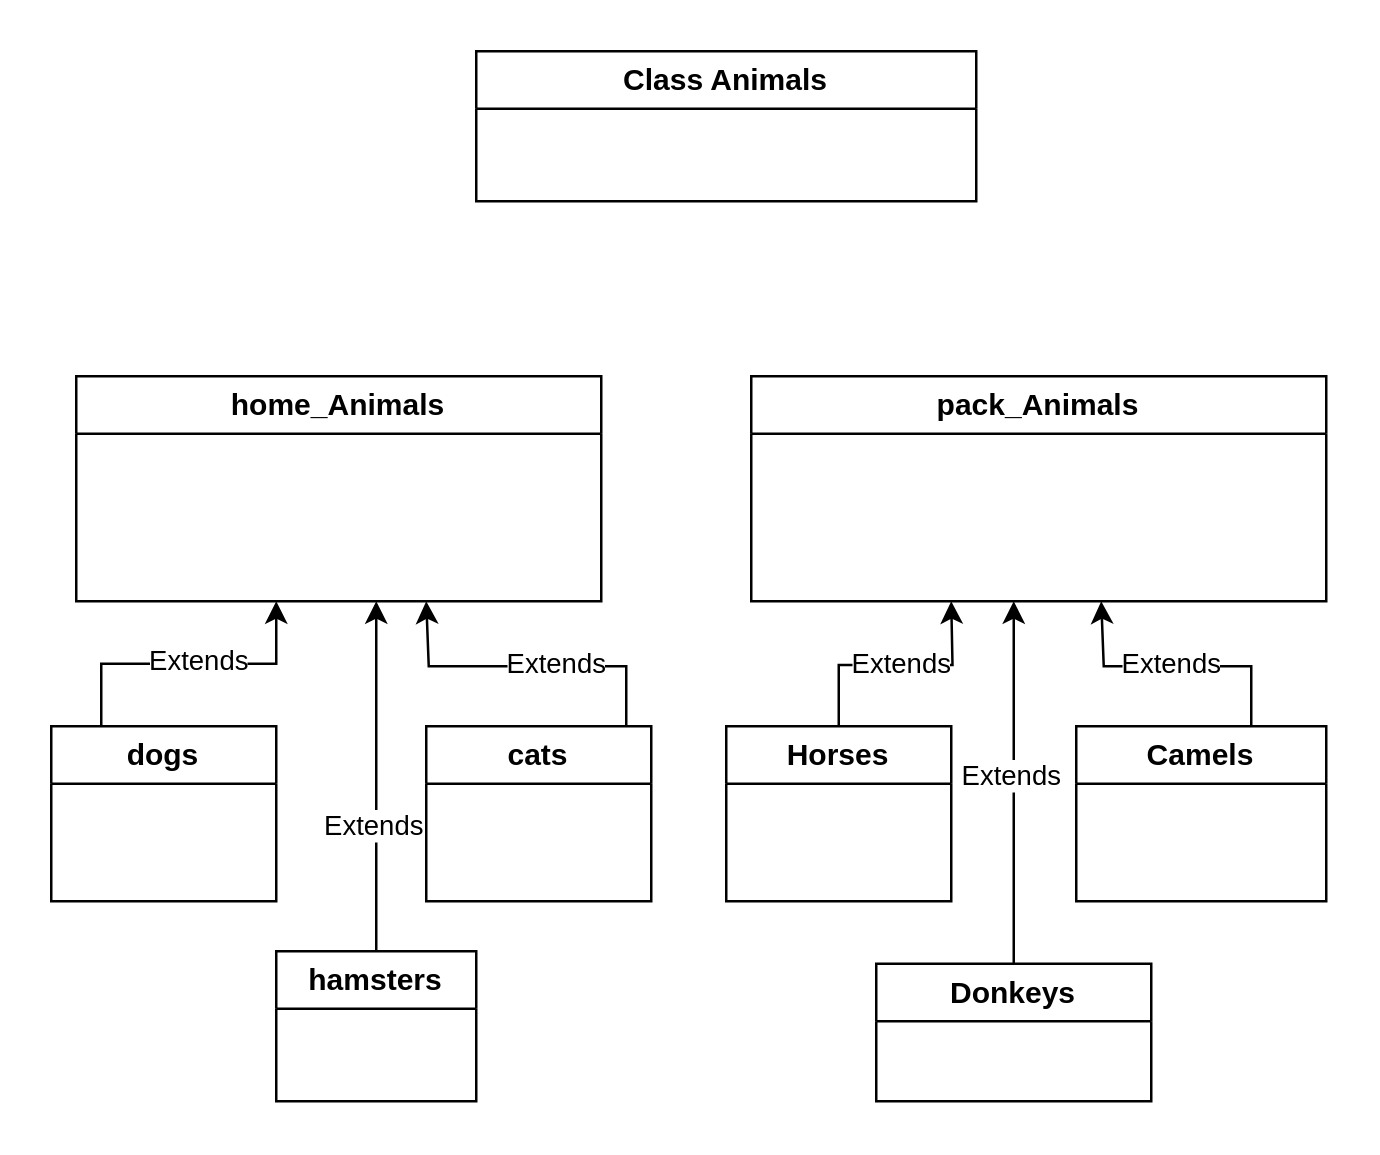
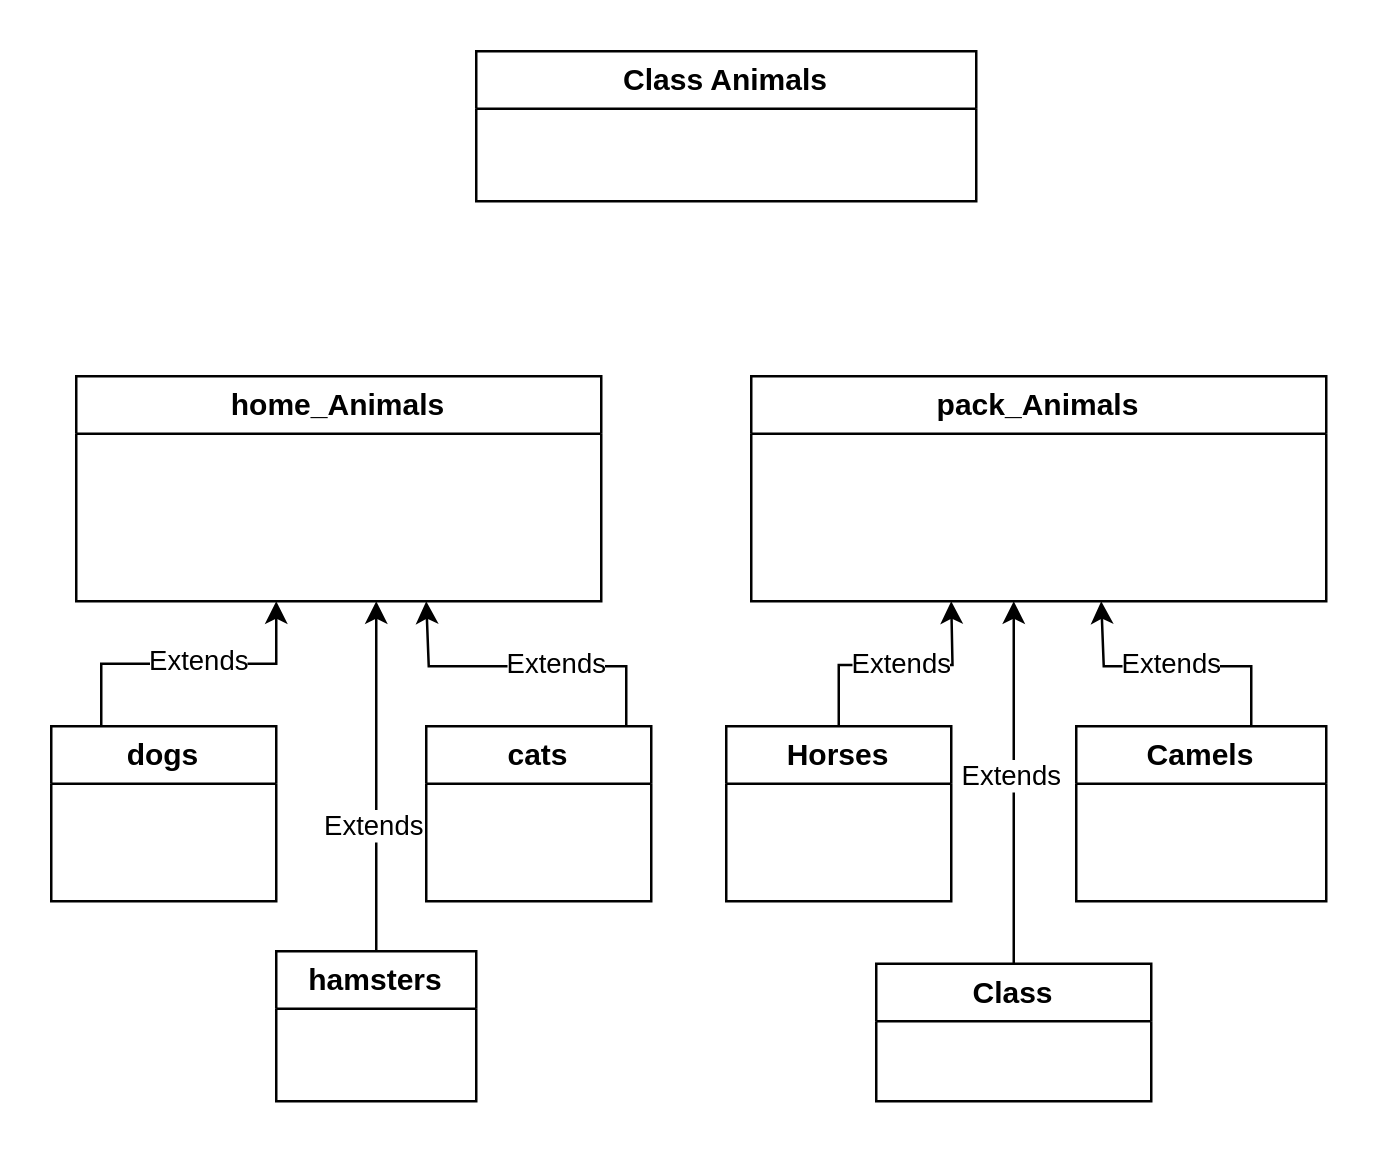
node "Donkeys": label "Donkeys" -> "Class"
